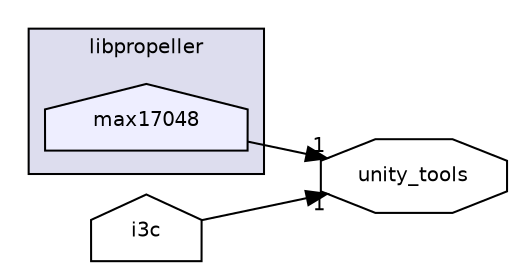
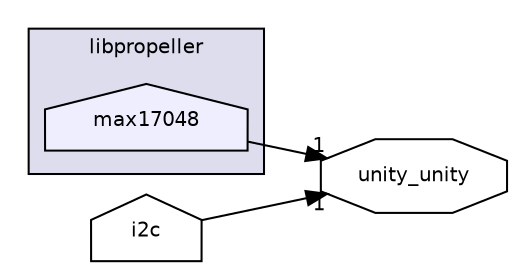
node "unity_tools": label "unity_tools" -> "unity_unity"
node "i3c": label "i3c" -> "i2c"
